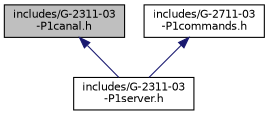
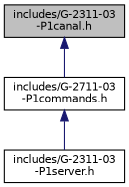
edge "includes/G-2311-03 -P1server.h" -> "includes/G-2311-03 -P1canal.h": now "includes/G-2711-03 -P1commands.h" -> "includes/G-2311-03 -P1canal.h"
